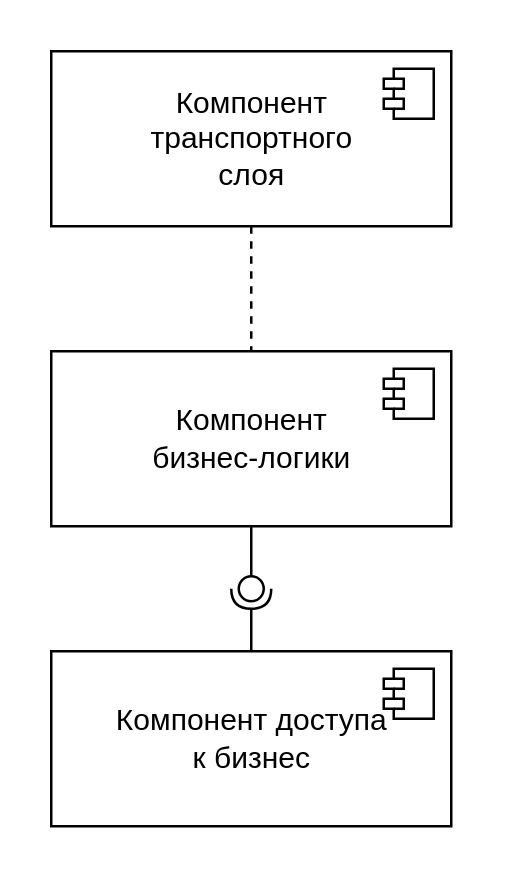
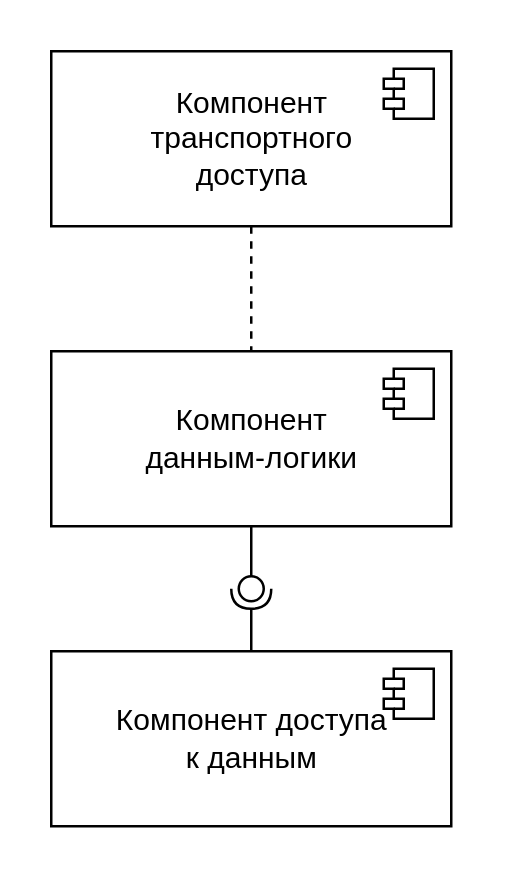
node "Компонент транспортного слоя": label "Компонент транспортного слоя" -> "Компонент транспортного доступа"
node "Компонент бизнес-логики": label "Компонент бизнес-логики" -> "Компонент данным-логики"
node "Компонент доступа к бизнес": label "Компонент доступа к бизнес" -> "Компонент доступа к данным"
